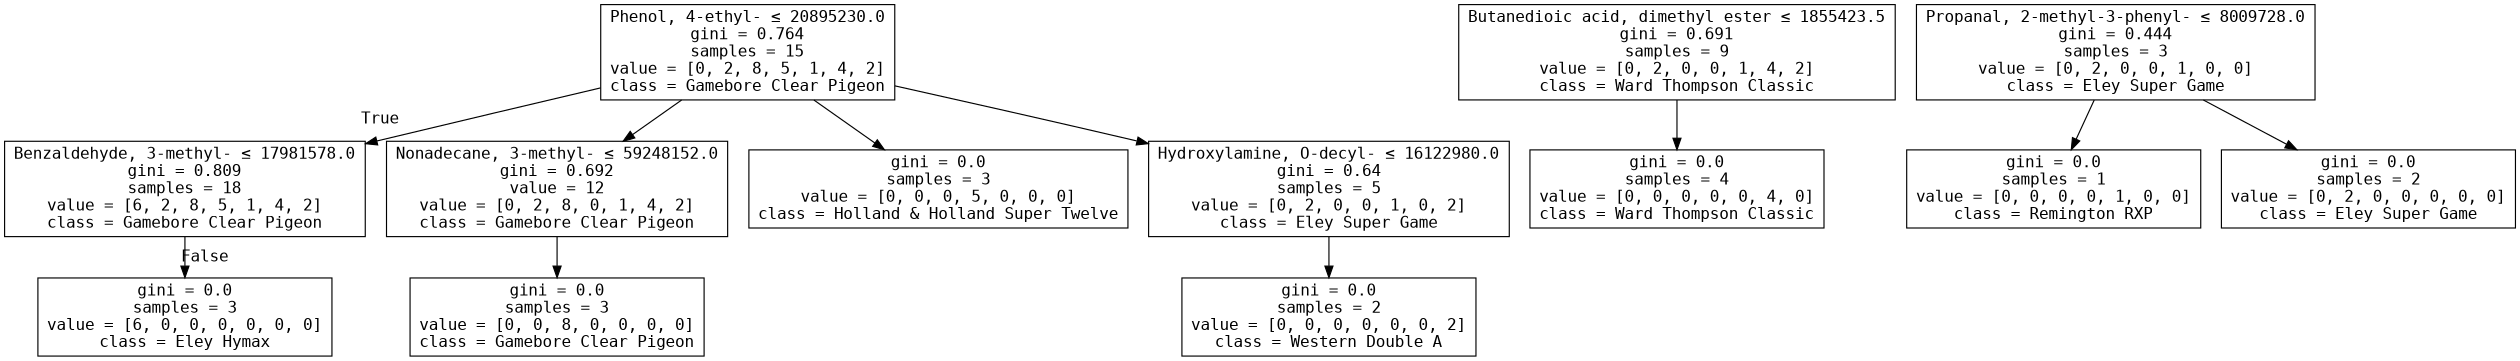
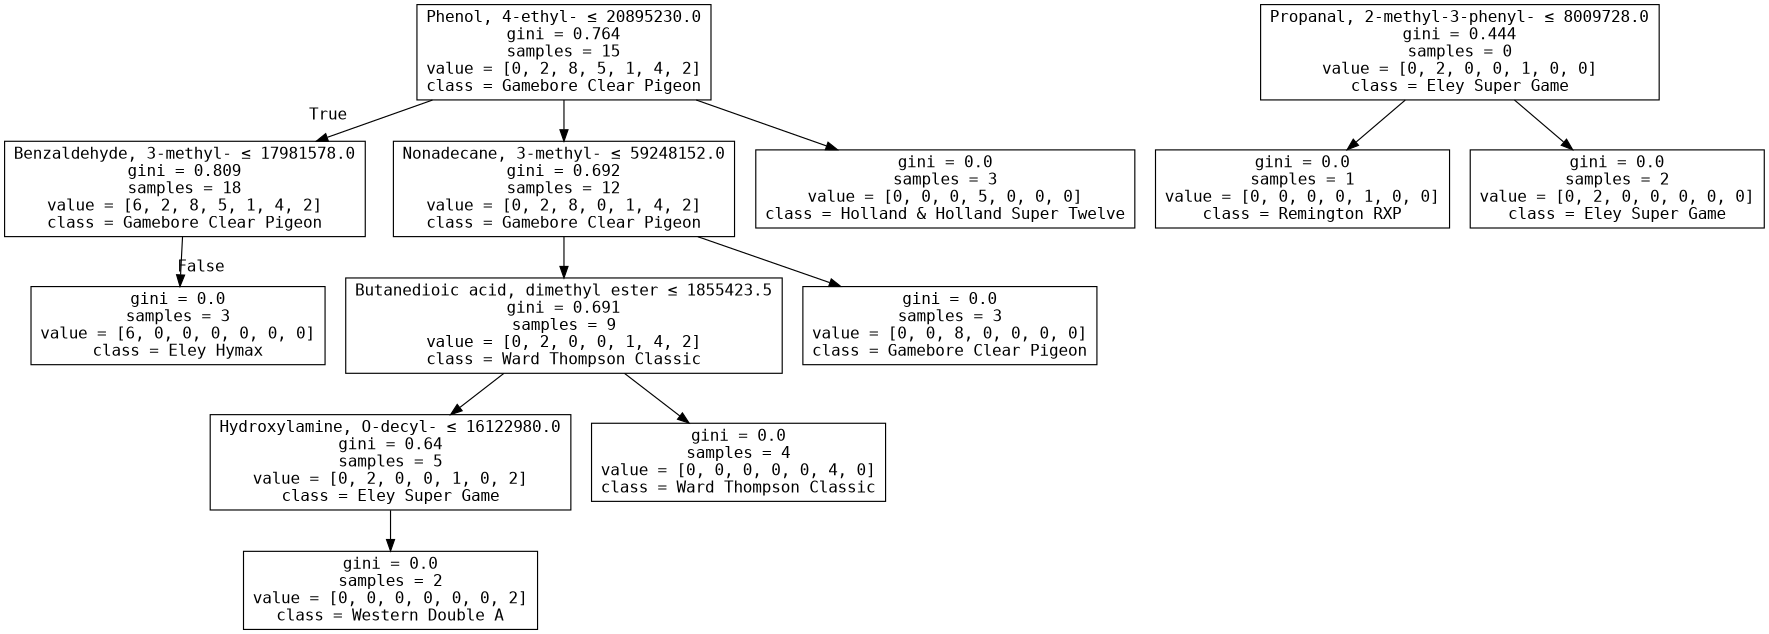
node "Propanal, 2-methyl-3-phenyl- ≤ 8009728.0": text "samples = 3" -> "samples = 0"
edge "Phenol, 4-ethyl- ≤ 20895230.0" -> "Hydroxylamine, O-decyl- ≤ 16122980.0": now "Butanedioic acid, dimethyl ester ≤ 1855423.5" -> "Hydroxylamine, O-decyl- ≤ 16122980.0"
node "Nonadecane, 3-methyl- ≤ 59248152.0": text "value = 12" -> "samples = 12"
edge "Nonadecane, 3-methyl- ≤ 59248152.0" -> "Butanedioic acid, dimethyl ester ≤ 1855423.5": added
